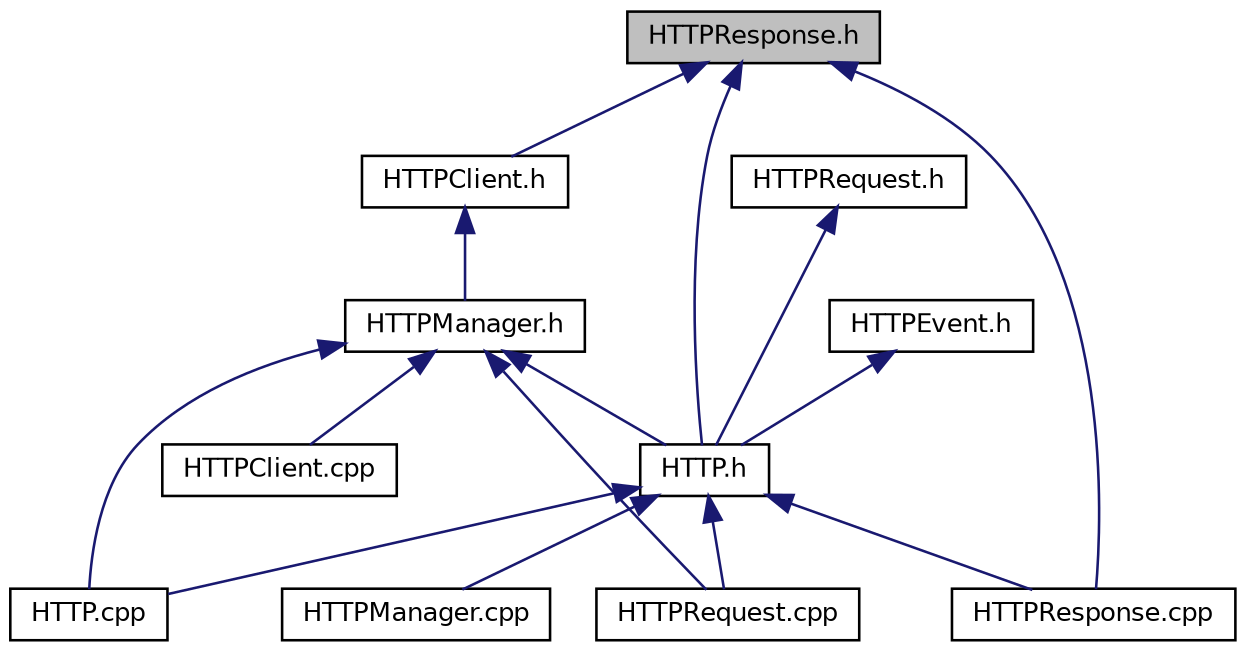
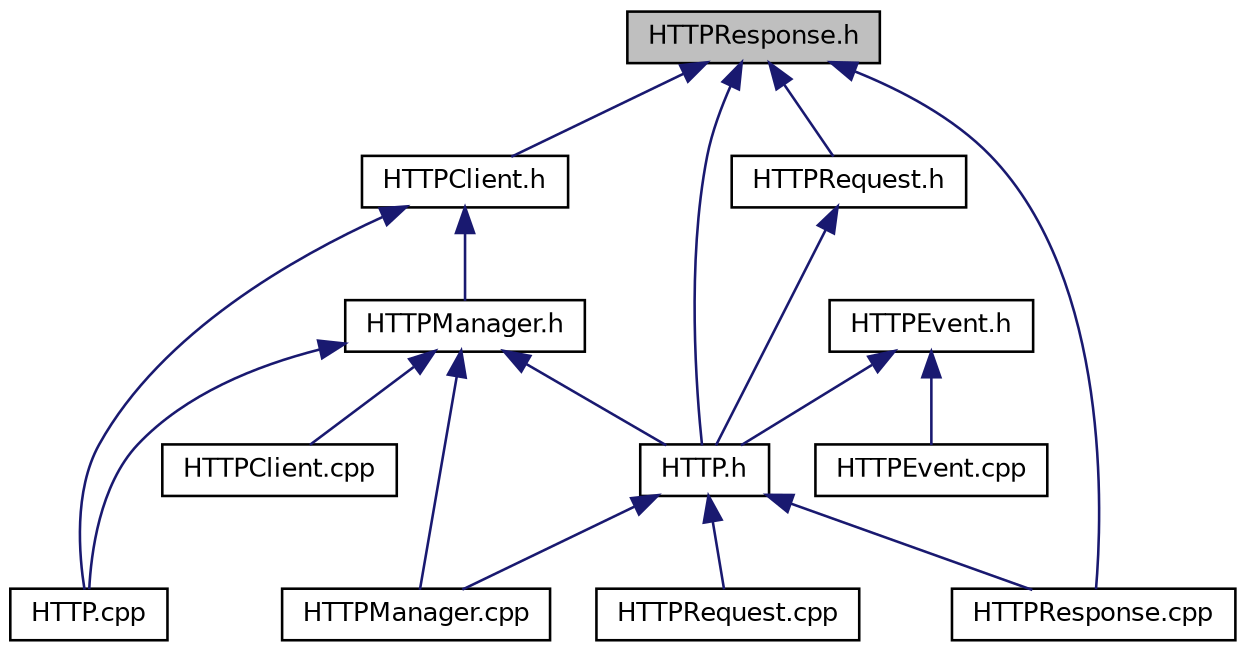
edge "HTTPRequest.h" -> "HTTPResponse.h": added
node "HTTPEvent.cpp": added
edge "HTTPRequest.cpp" -> "HTTPManager.h": now "HTTPManager.cpp" -> "HTTPManager.h"
edge "HTTP.cpp" -> "HTTP.h": now "HTTP.cpp" -> "HTTPClient.h"
